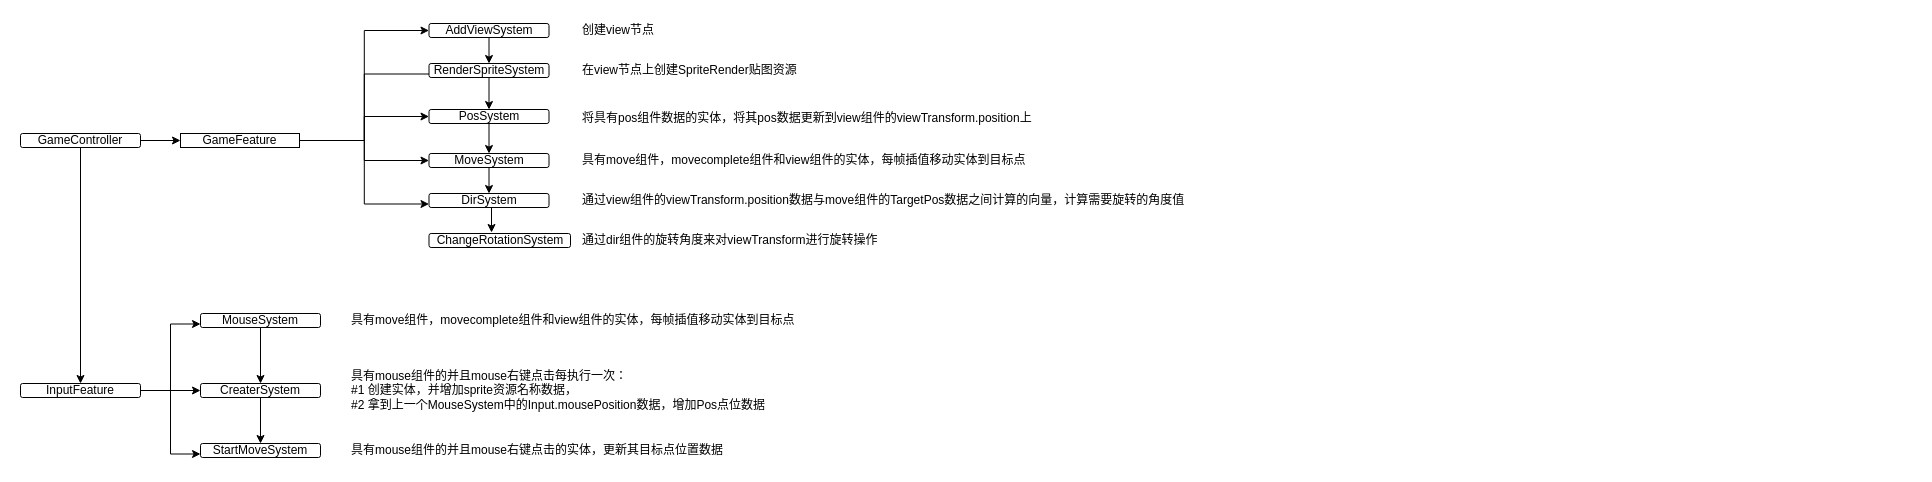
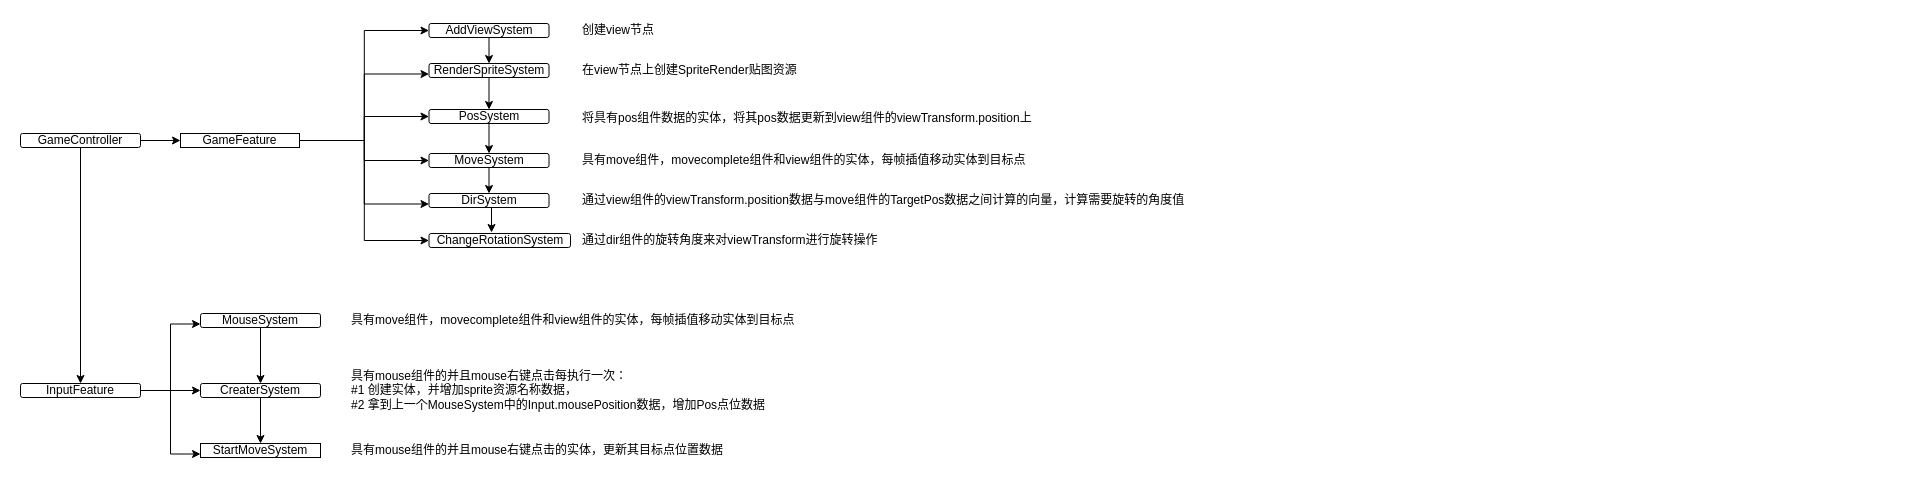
edge "RenderSpriteSystem" -- "GameFeature": arrowhead none -> classic
edge "GameFeature" -> "ChangeRotationSystem": added
node "StartMoveSystem": shape rounded rectangle -> rectangle
